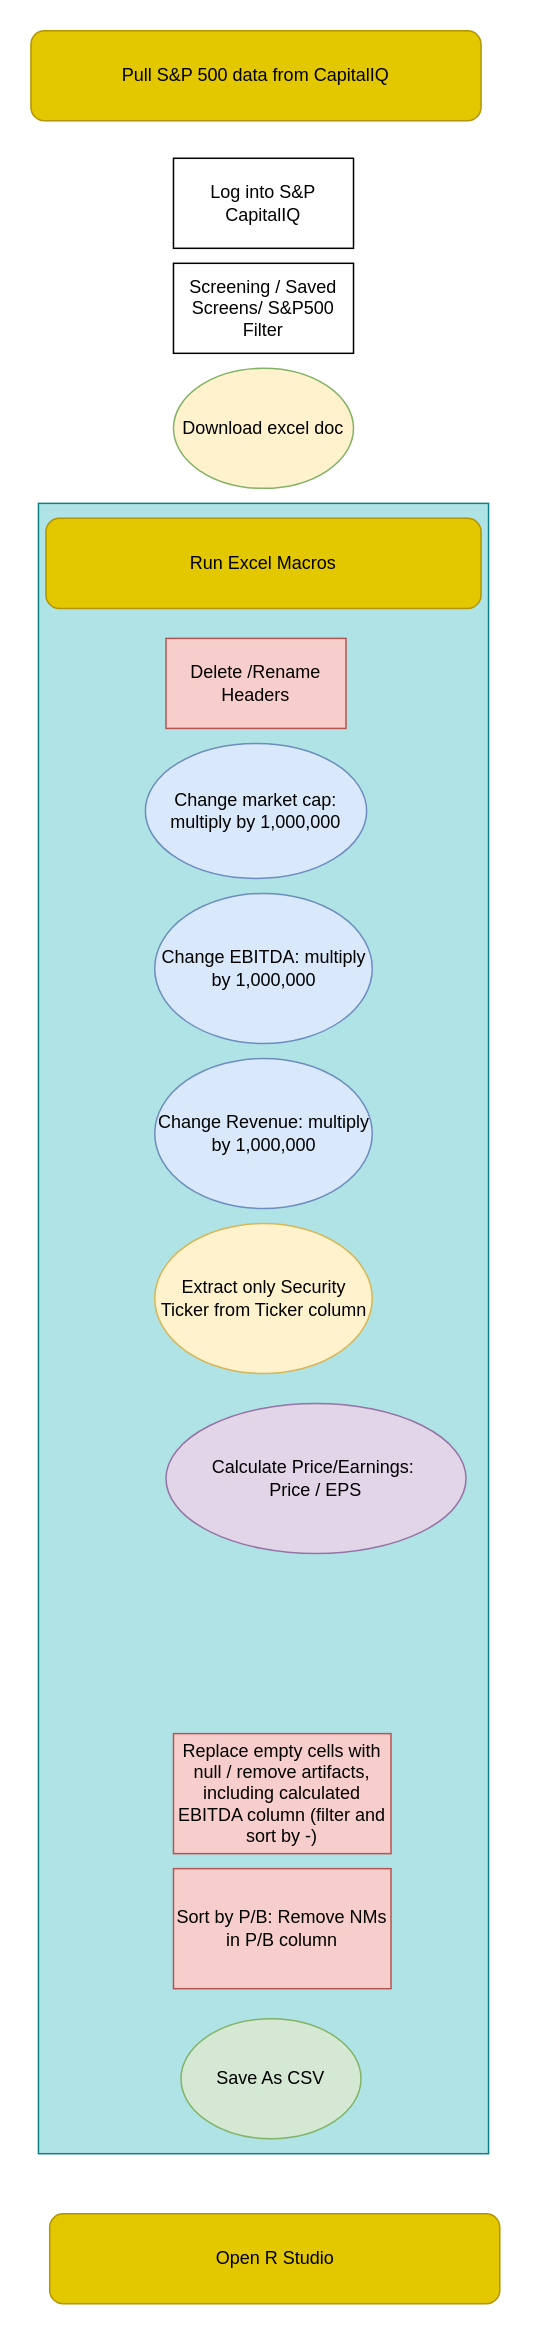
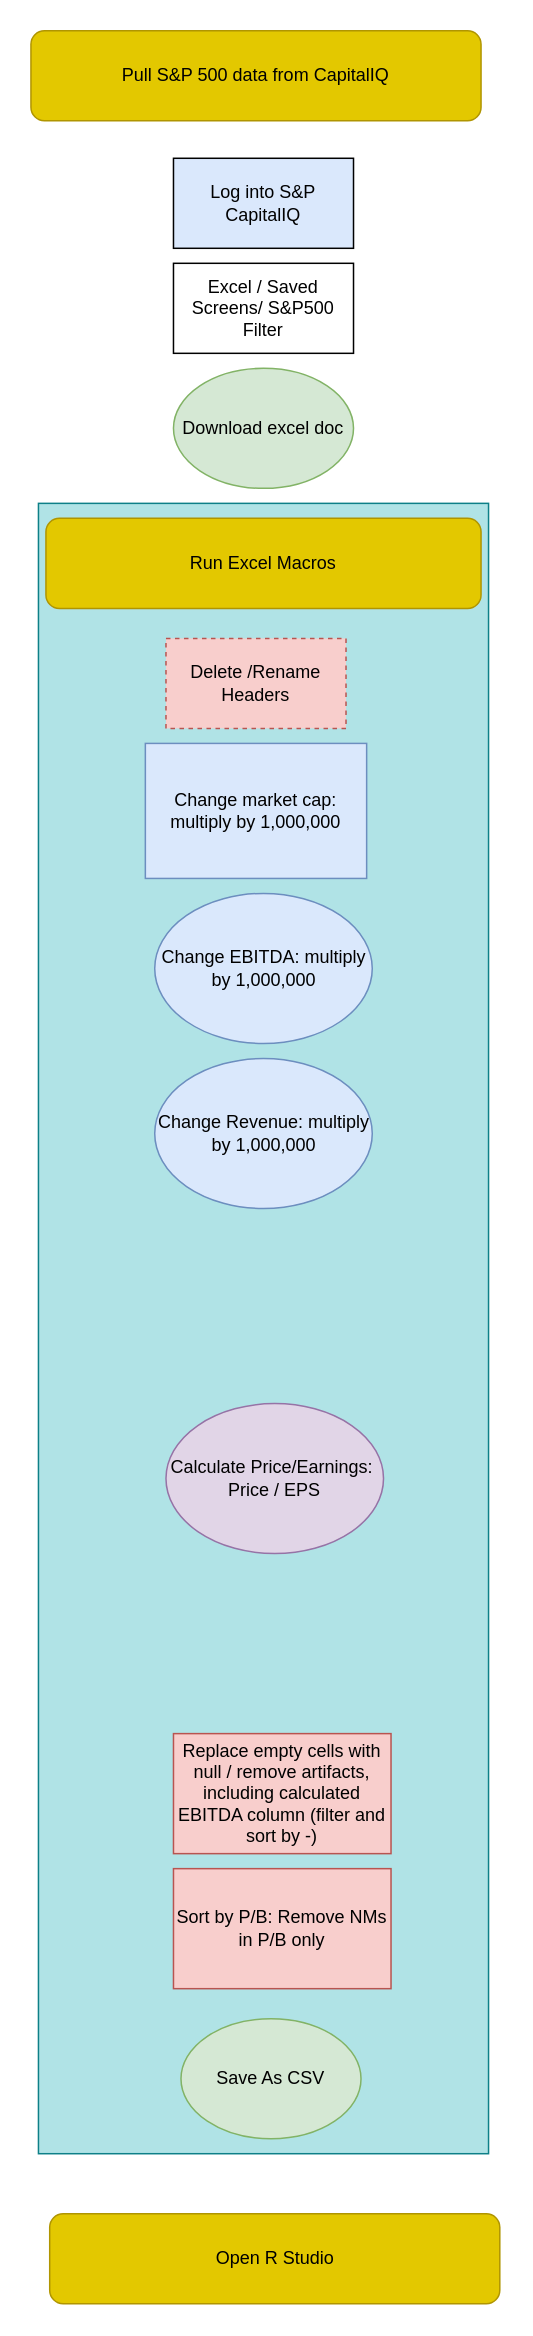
node "Log into S&P CapitalIQ": fillcolor #ffffff -> #dae8fc
node "Screening / Saved Screens/ S&P500 Filter": label "Screening / Saved Screens/ S&P500 Filter" -> "Excel / Saved Screens/ S&P500 Filter"
node "Download excel doc": fillcolor #fff2cc -> #d5e8d4
node "Delete /Rename Headers": style solid -> dashed
node "Change market cap: multiply by 1,000,000": shape ellipse -> rectangle
node "Extract only Security Ticker from Ticker column": removed
node "Calculate Price/Earnings: Price / EPS": size 300x150 -> 218x150
node "Sort by P/B: Remove NMs in P/B column": label "Sort by P/B: Remove NMs in P/B column" -> "Sort by P/B: Remove NMs in P/B only"
